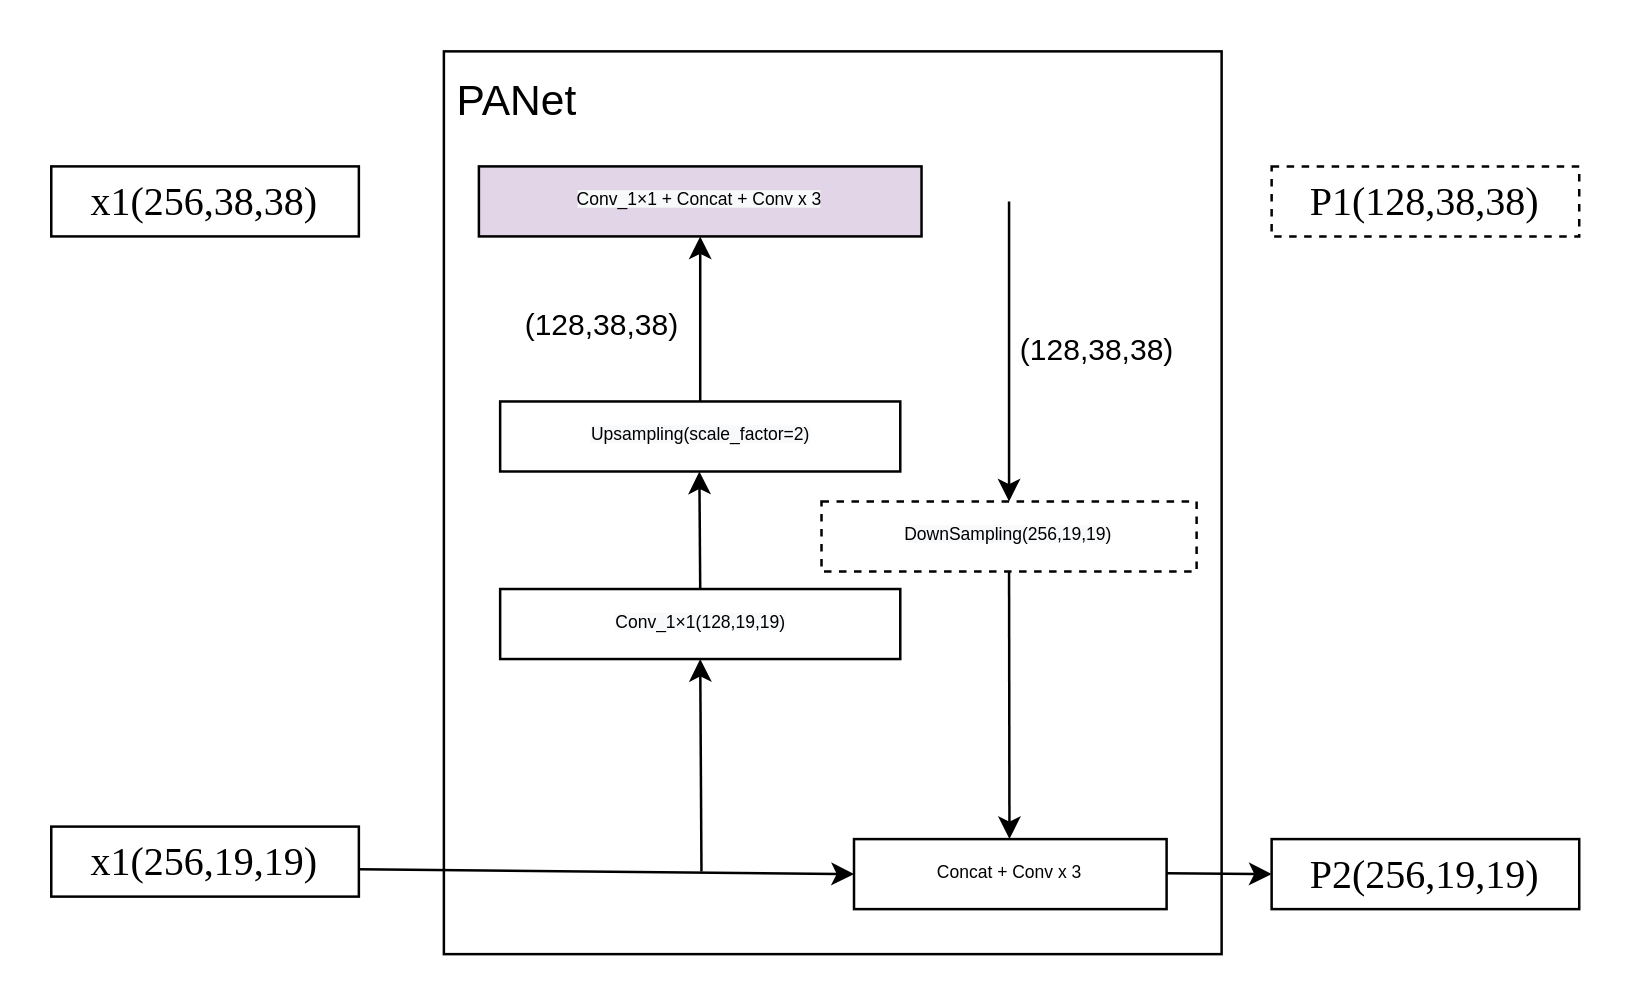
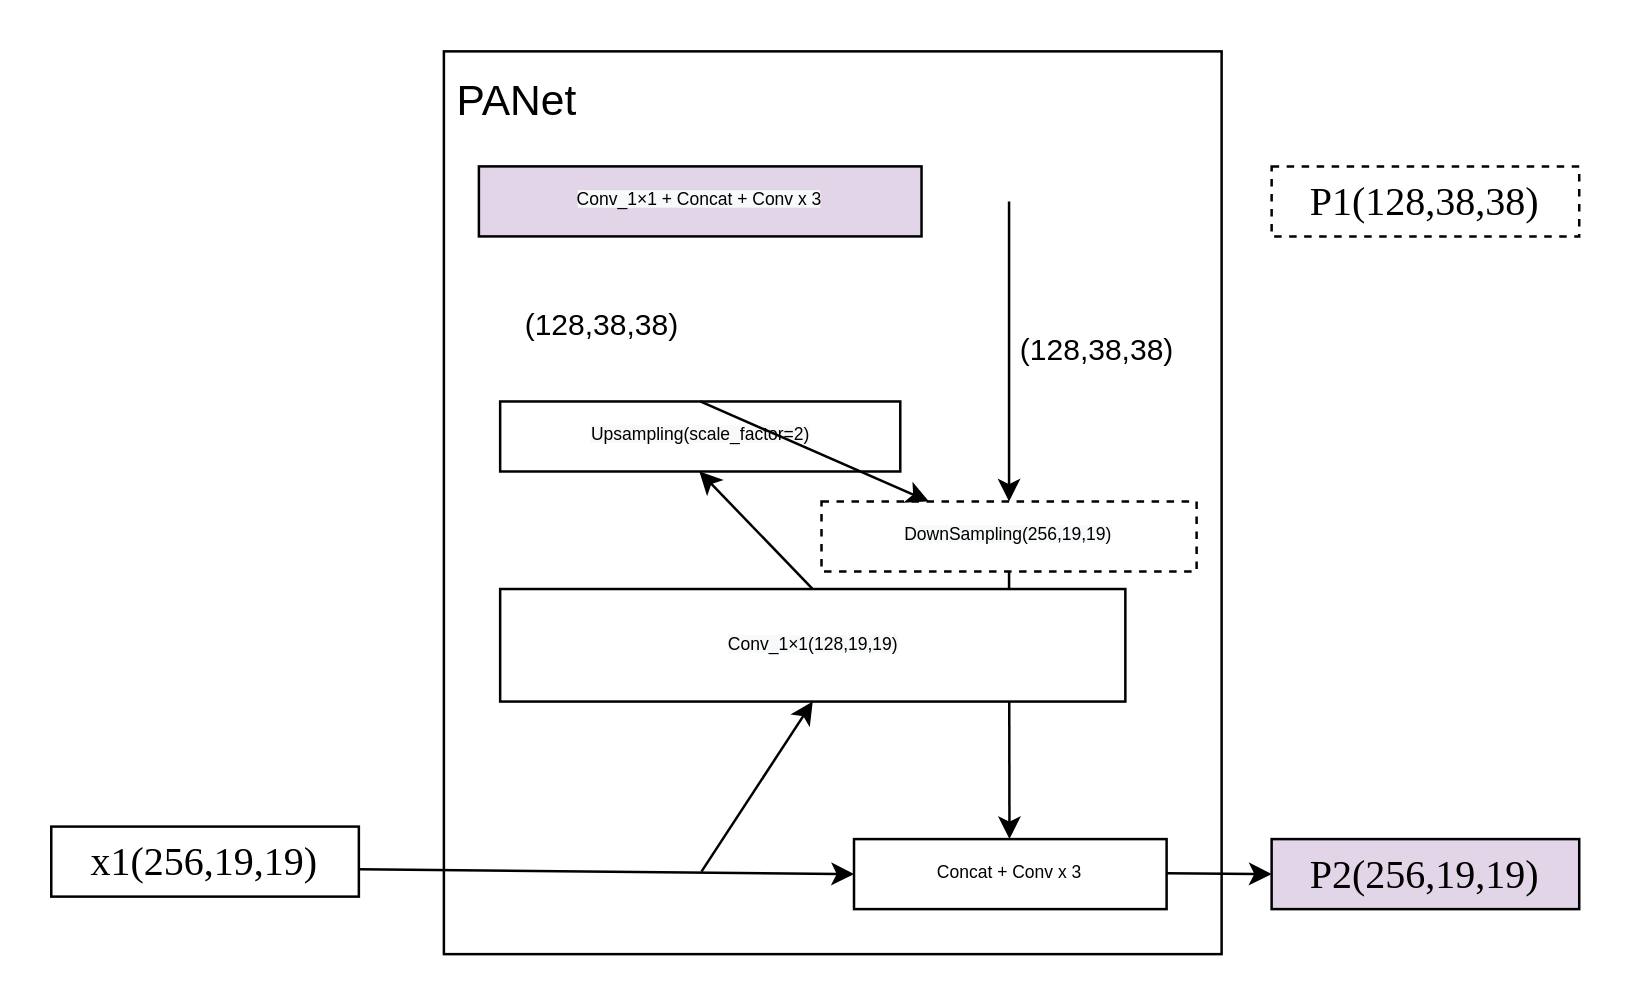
node "x1(256,38,38)": removed
edge "Upsampling(scale_factor=2)" -> "Conv_1×1 + Concat + Conv x 3": now "Upsampling(scale_factor=2)" -> "DownSampling(256,19,19)"
node "Conv_1×1(128,19,19)": size 400x70 -> 625x113
node "P2(256,19,19)": fillcolor #ffffff -> #e1d5e7
